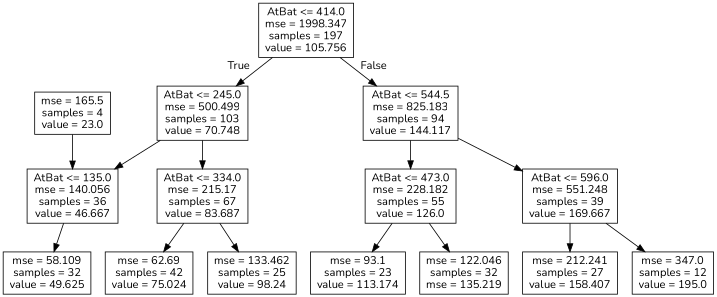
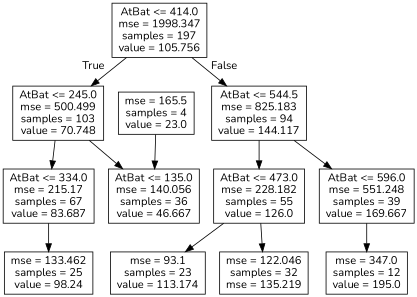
node "mse = 58.109 samples = 32 value = 49.625": removed
node "mse = 62.69 samples = 42 value = 75.024": removed
node "mse = 212.241 samples = 27 value = 158.407": removed
